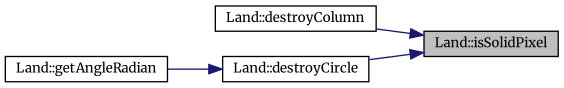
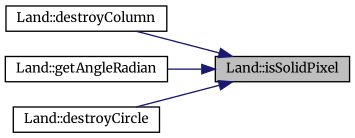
edge "Land::getAngleRadian" -> "Land::destroyCircle": now "Land::getAngleRadian" -> "Land::isSolidPixel"
